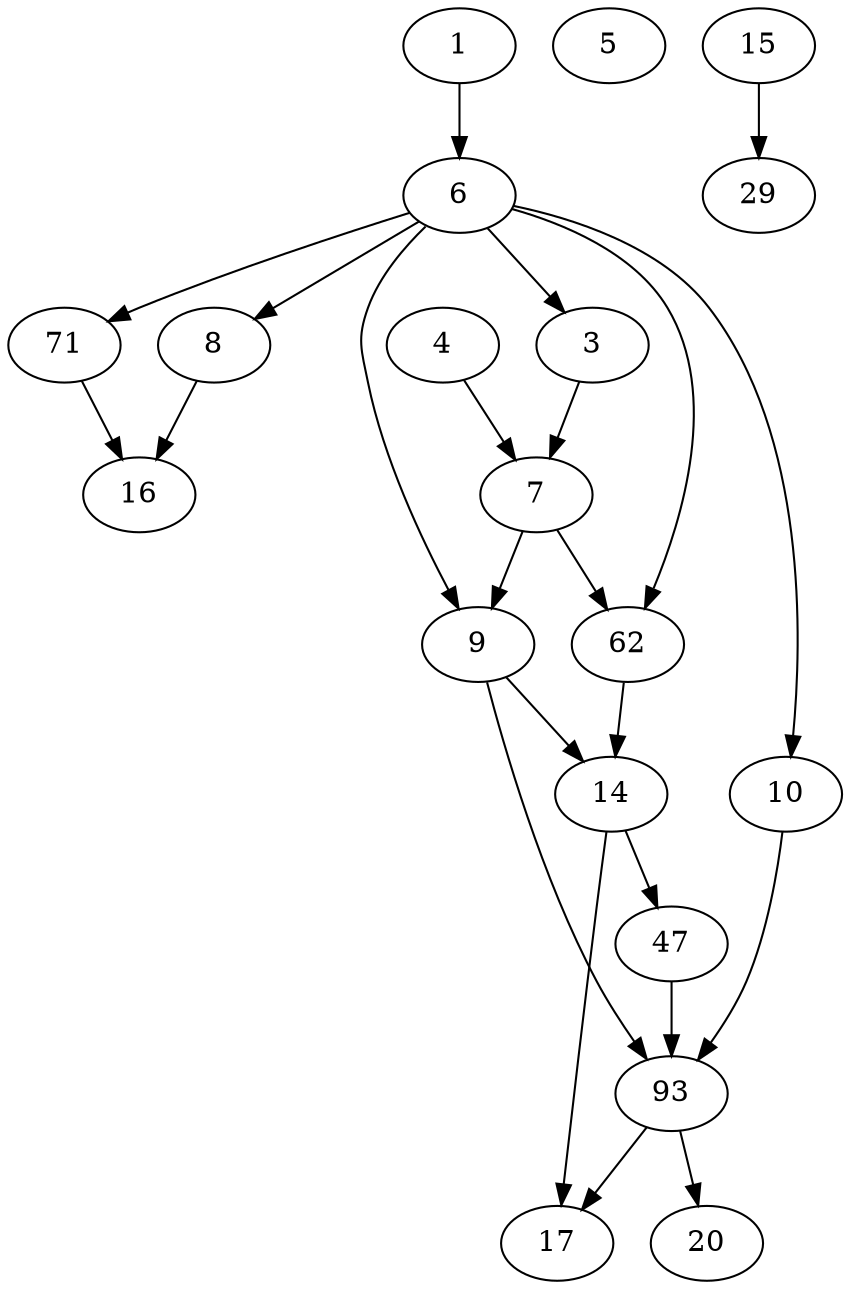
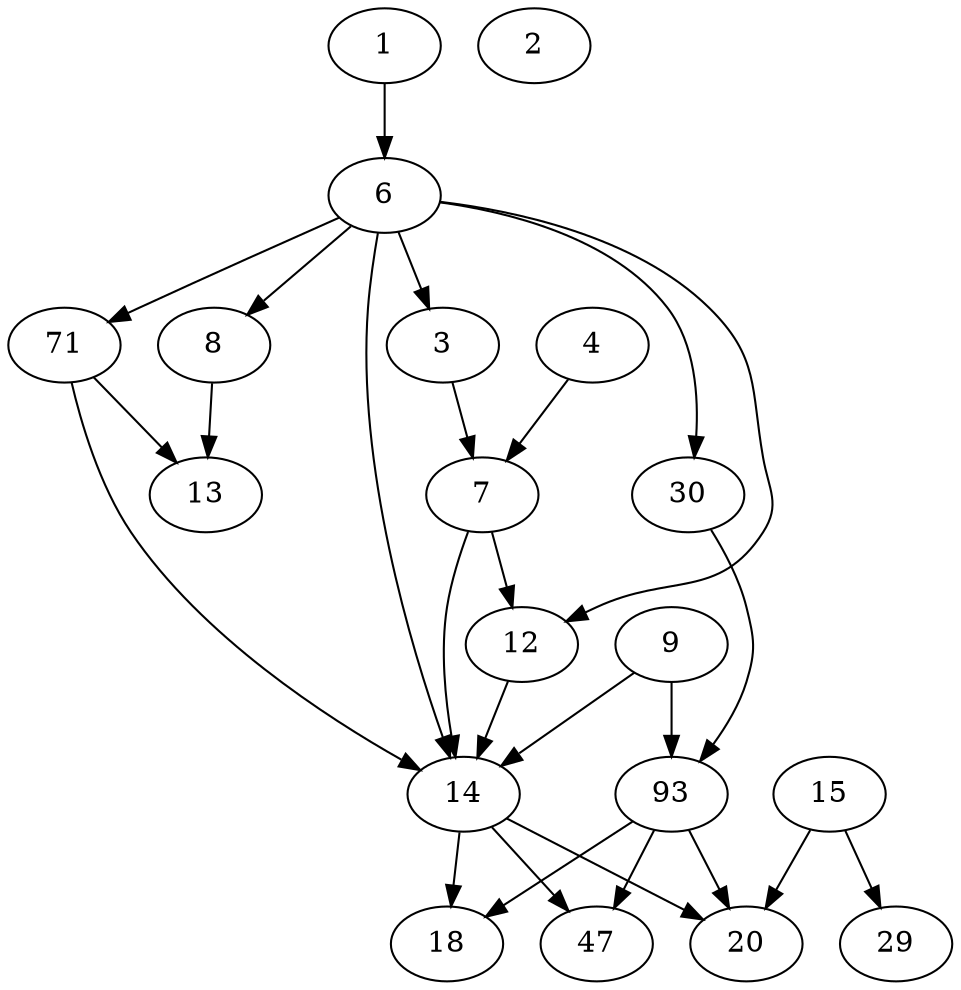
node "2": added
node "5": removed
edge "6" -> "9": now "6" -> "14"
node "16": label "16" -> "13"
edge "7" -> "9": now "7" -> "14"
edge "71" -> "14": added
node "62": label "62" -> "12"
node "10": label "10" -> "30"
edge "15" -> "20": added
edge "14" -> "20": added
edge "47" -> "93": reversed
node "17": label "17" -> "18"
